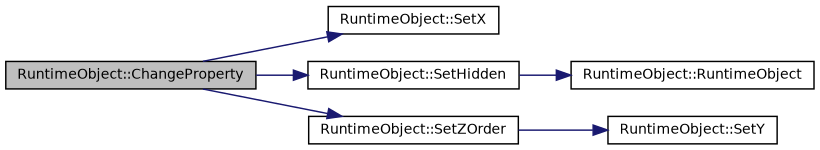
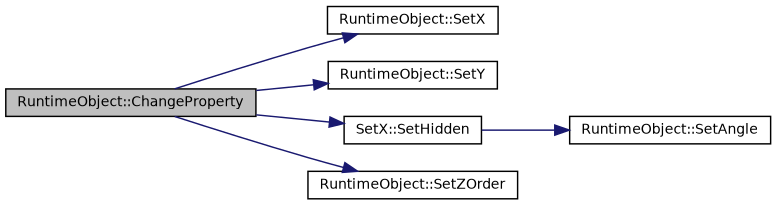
node "RuntimeObject::SetHidden": label "RuntimeObject::SetHidden" -> "SetX::SetHidden"
node "RuntimeObject::RuntimeObject": label "RuntimeObject::RuntimeObject" -> "RuntimeObject::SetAngle"
edge "RuntimeObject::SetZOrder" -> "RuntimeObject::SetY": now "RuntimeObject::ChangeProperty" -> "RuntimeObject::SetY"
